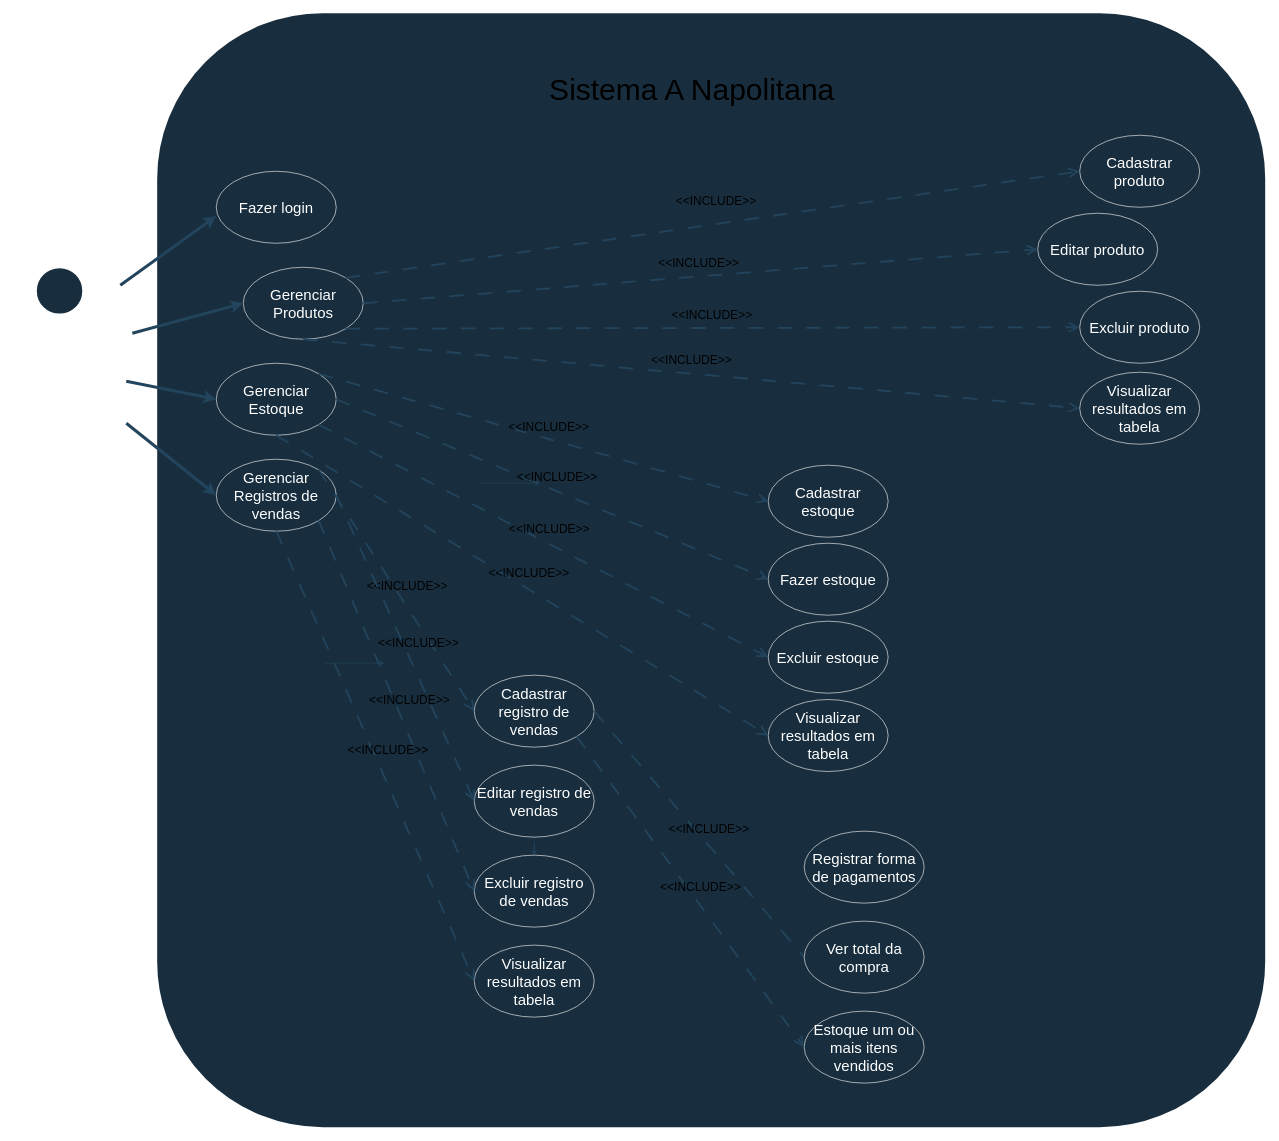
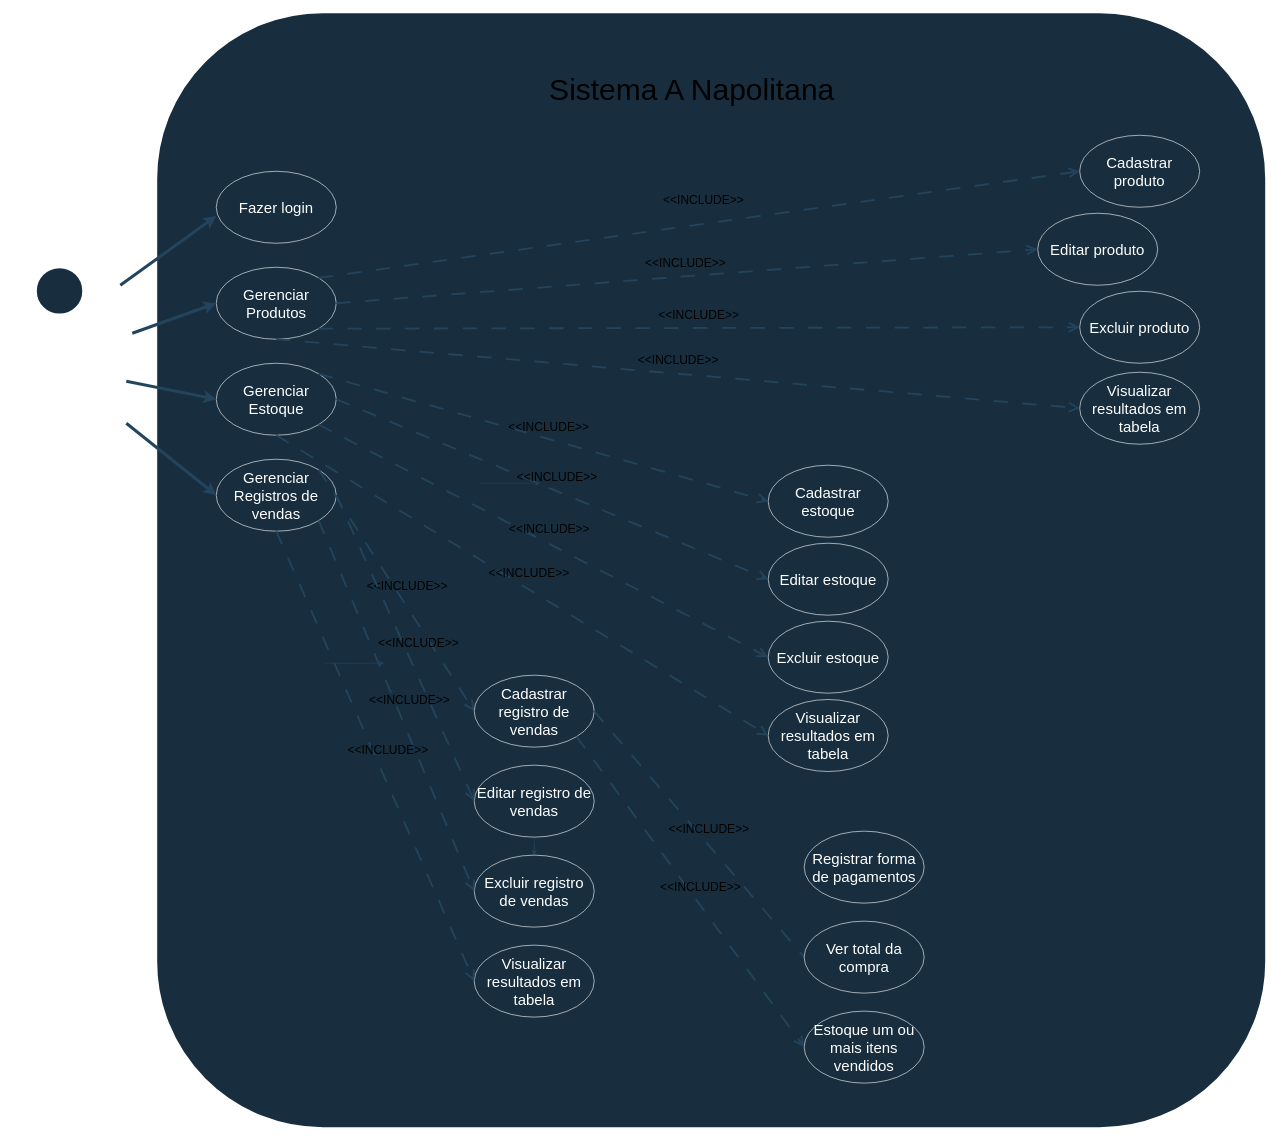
node "Gerenciar Produtos": moved (303, 303) -> (276, 303)
node "Fazer estoque": label "Fazer estoque" -> "Editar estoque"
